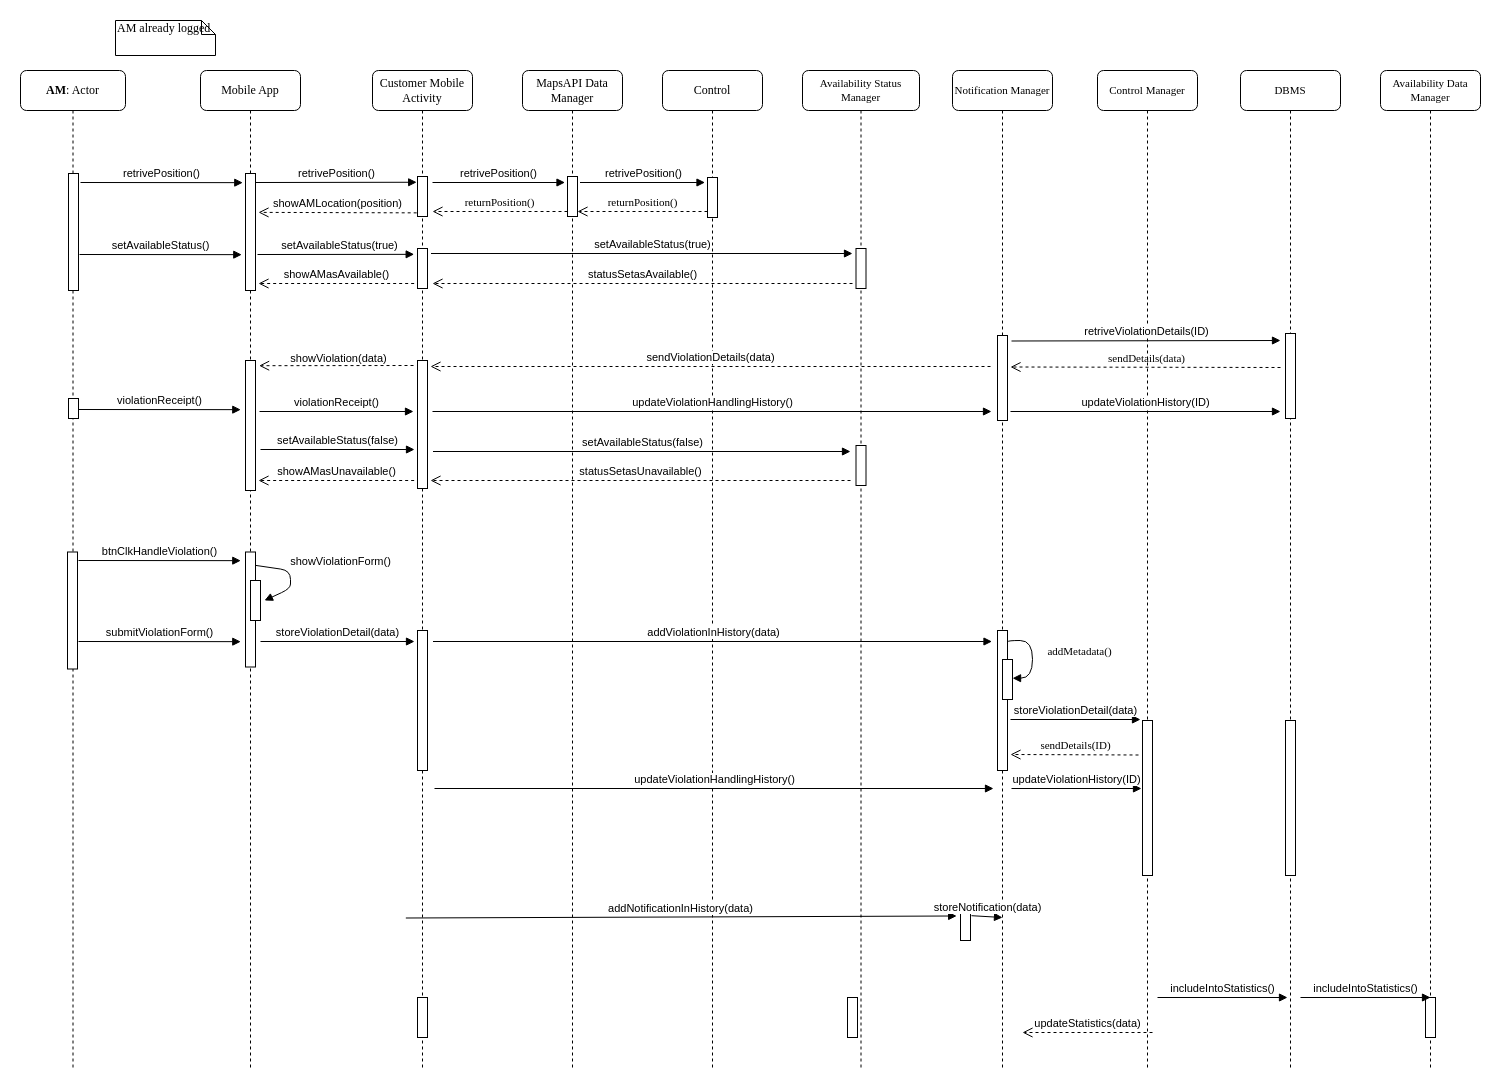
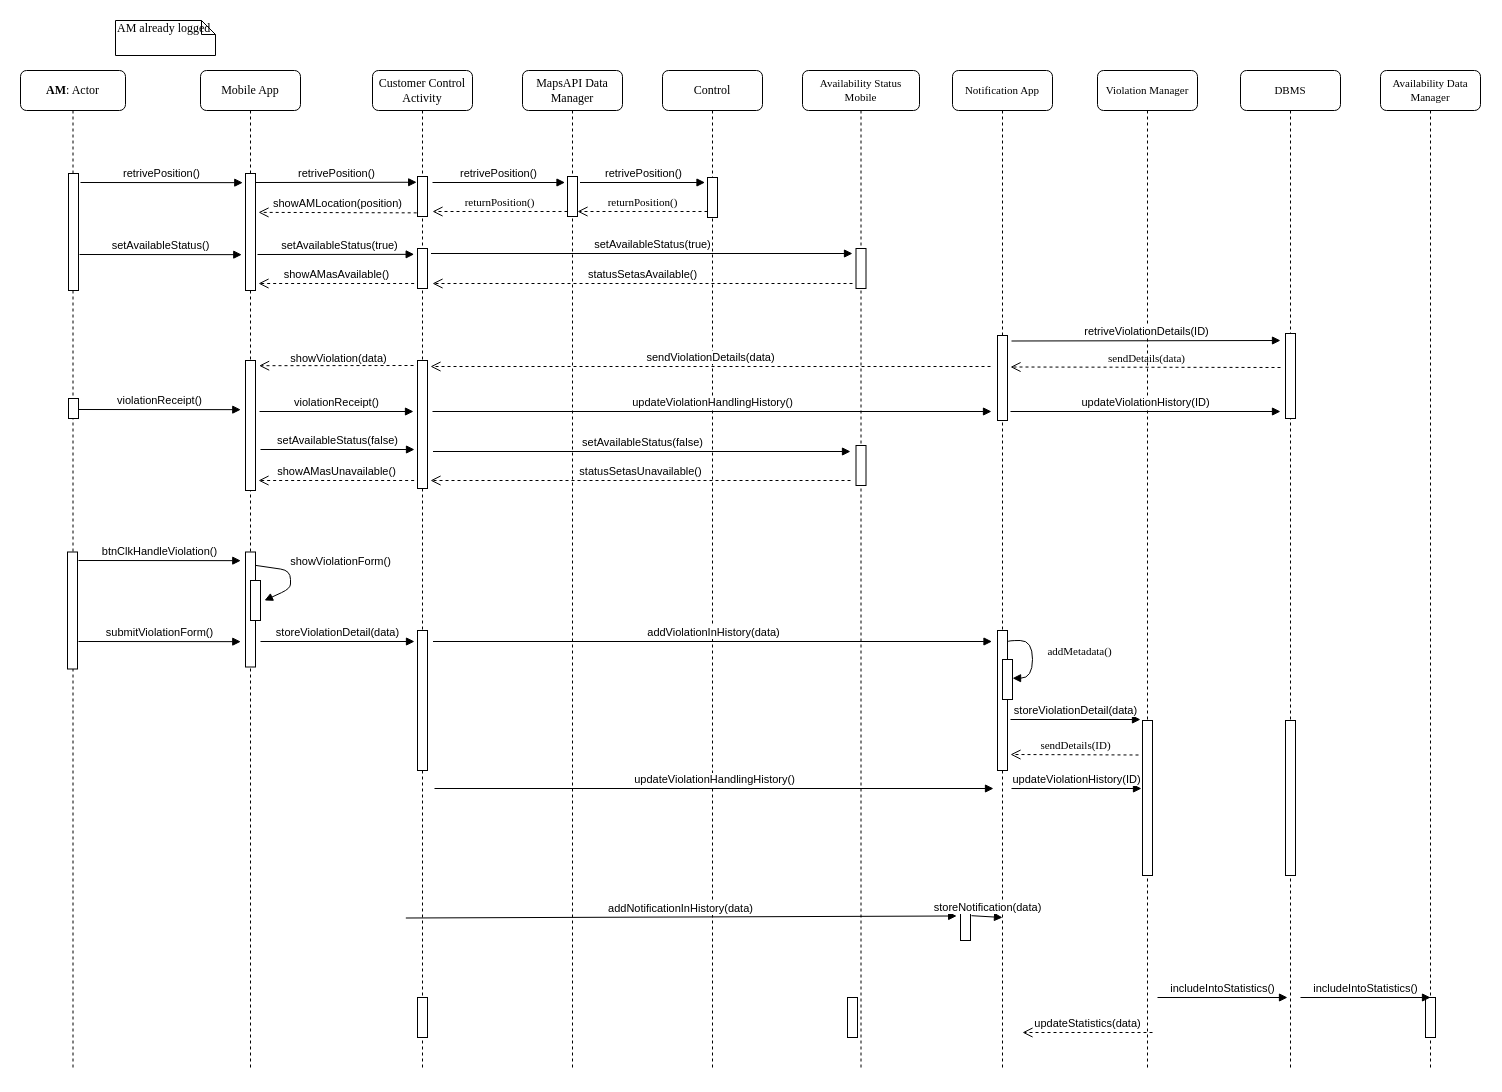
node "Customer Mobile Activity": label "Customer Mobile Activity" -> "Customer Control Activity"
node "Availability Status Manager": label "Availability Status Manager" -> "Availability Status Mobile"
node "Notification Manager": label "Notification Manager" -> "Notification App"
node "Control Manager": label "Control Manager" -> "Violation Manager"
